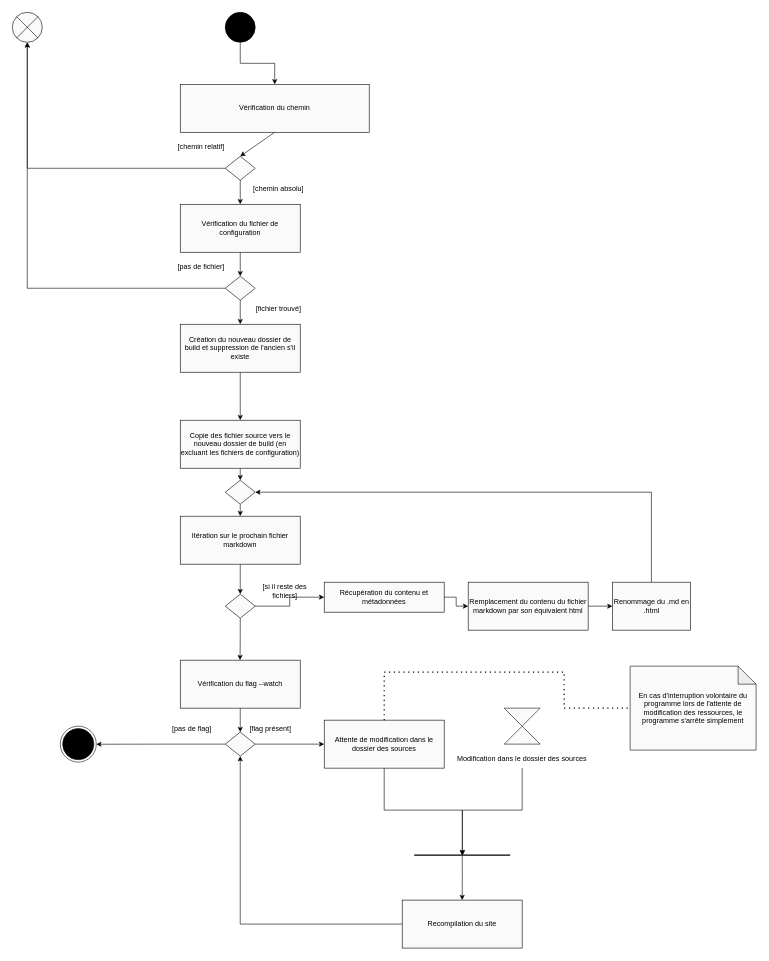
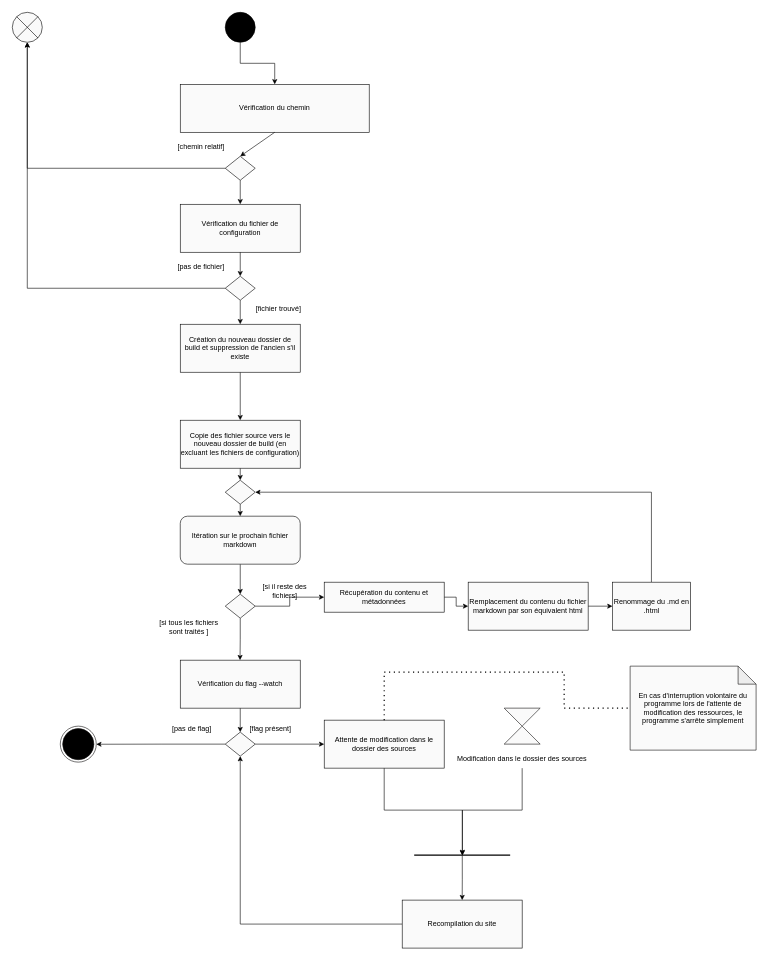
node "[chemin absolu]": removed
node "Itération sur le prochain fichier markdown": shape rectangle -> rounded rectangle
node "[si tous les fichiers sont traités ]": added
